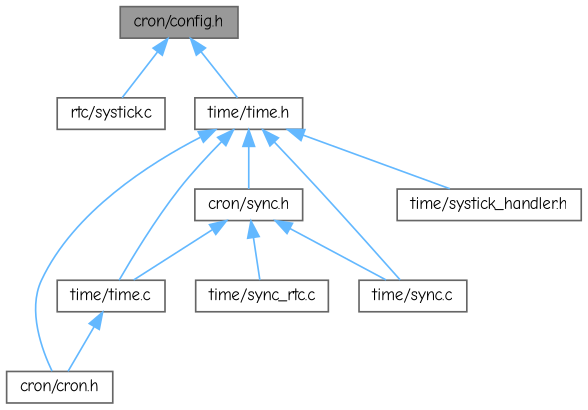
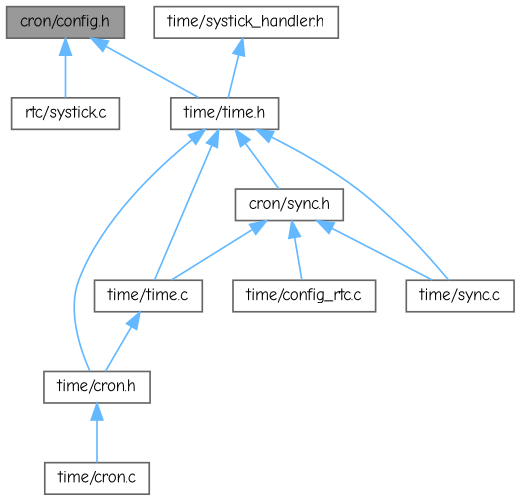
edge "time/systick_handler.h" -> "time/time.h": reversed
node "time/sync_rtc.c": label "time/sync_rtc.c" -> "time/config_rtc.c"
node "cron/cron.h": label "cron/cron.h" -> "time/cron.h"
node "time/cron.c": added
